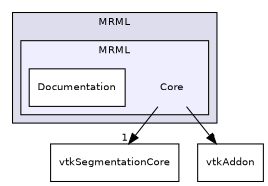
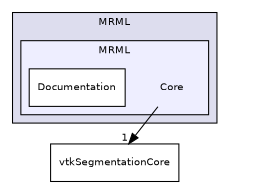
node "vtkAddon": removed
